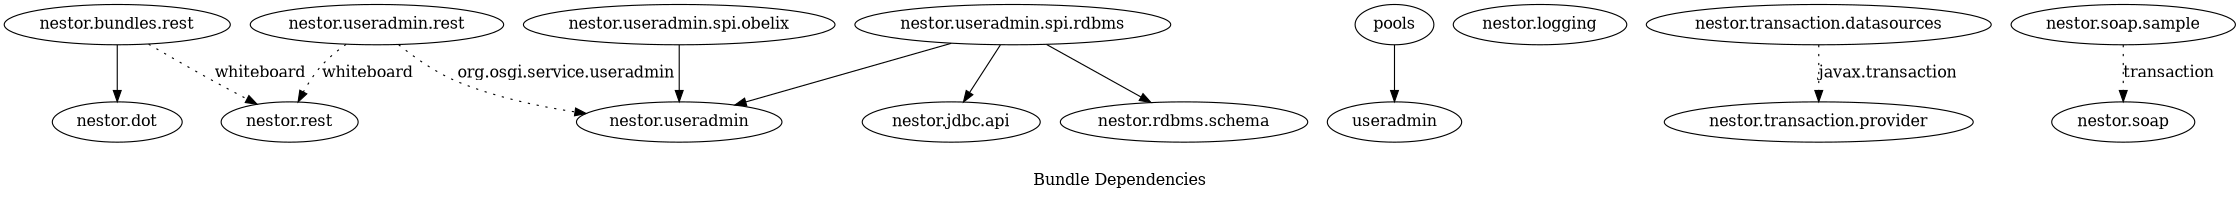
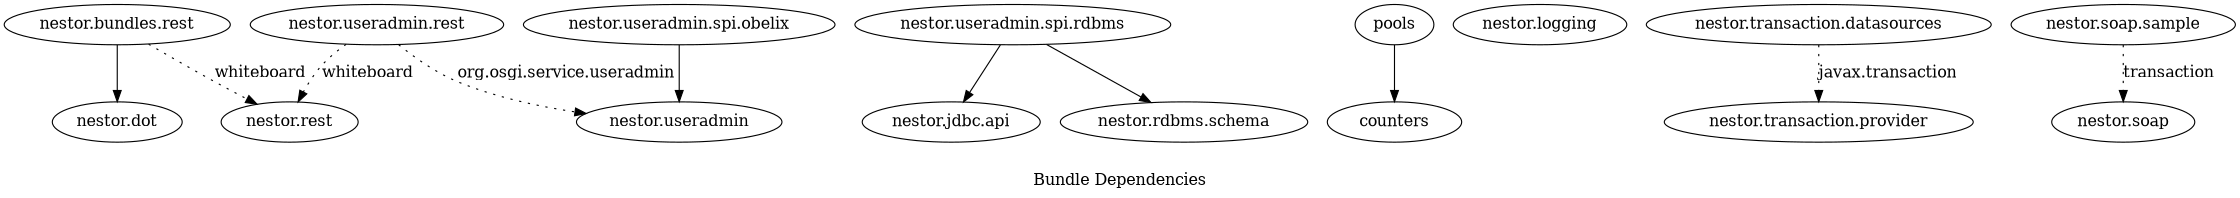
edge "nestor.useradmin.spi.rdbms" -> "nestor.useradmin": removed
node "useradmin": label "useradmin" -> "counters"
